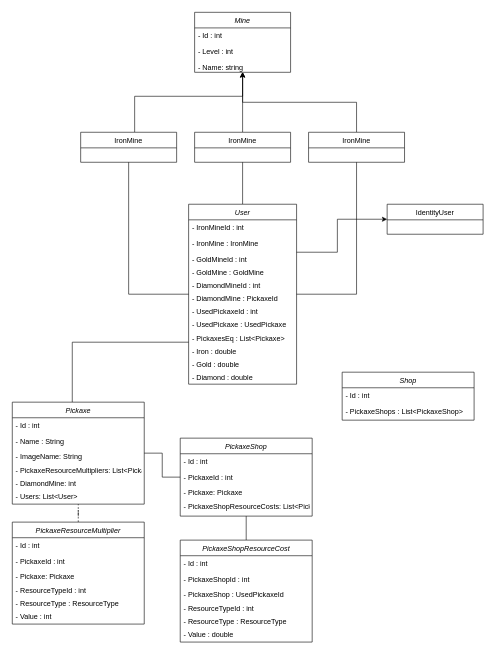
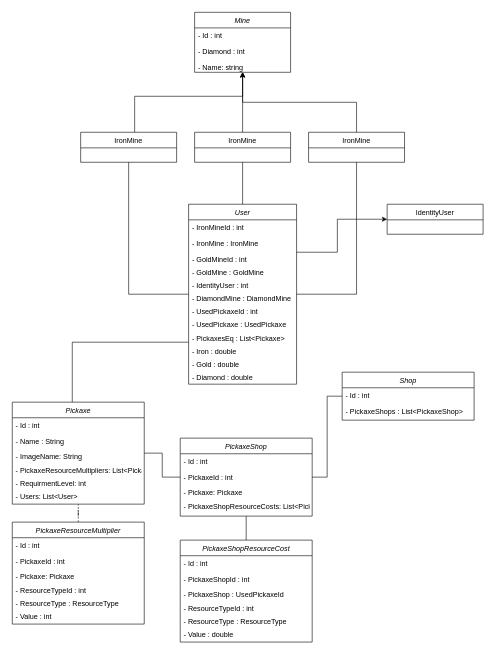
node "- Level : int": label "- Level : int" -> "- Diamond : int"
node "- DiamondMineId : int": label "- DiamondMineId : int" -> "- IdentityUser : int"
node "- DiamondMine : PickaxeId": label "- DiamondMine : PickaxeId" -> "- DiamondMine : DiamondMine"
edge "Shop" -- "PickaxeShop": added
node "- DiamondMine: int": label "- DiamondMine: int" -> "- RequirmentLevel: int"
